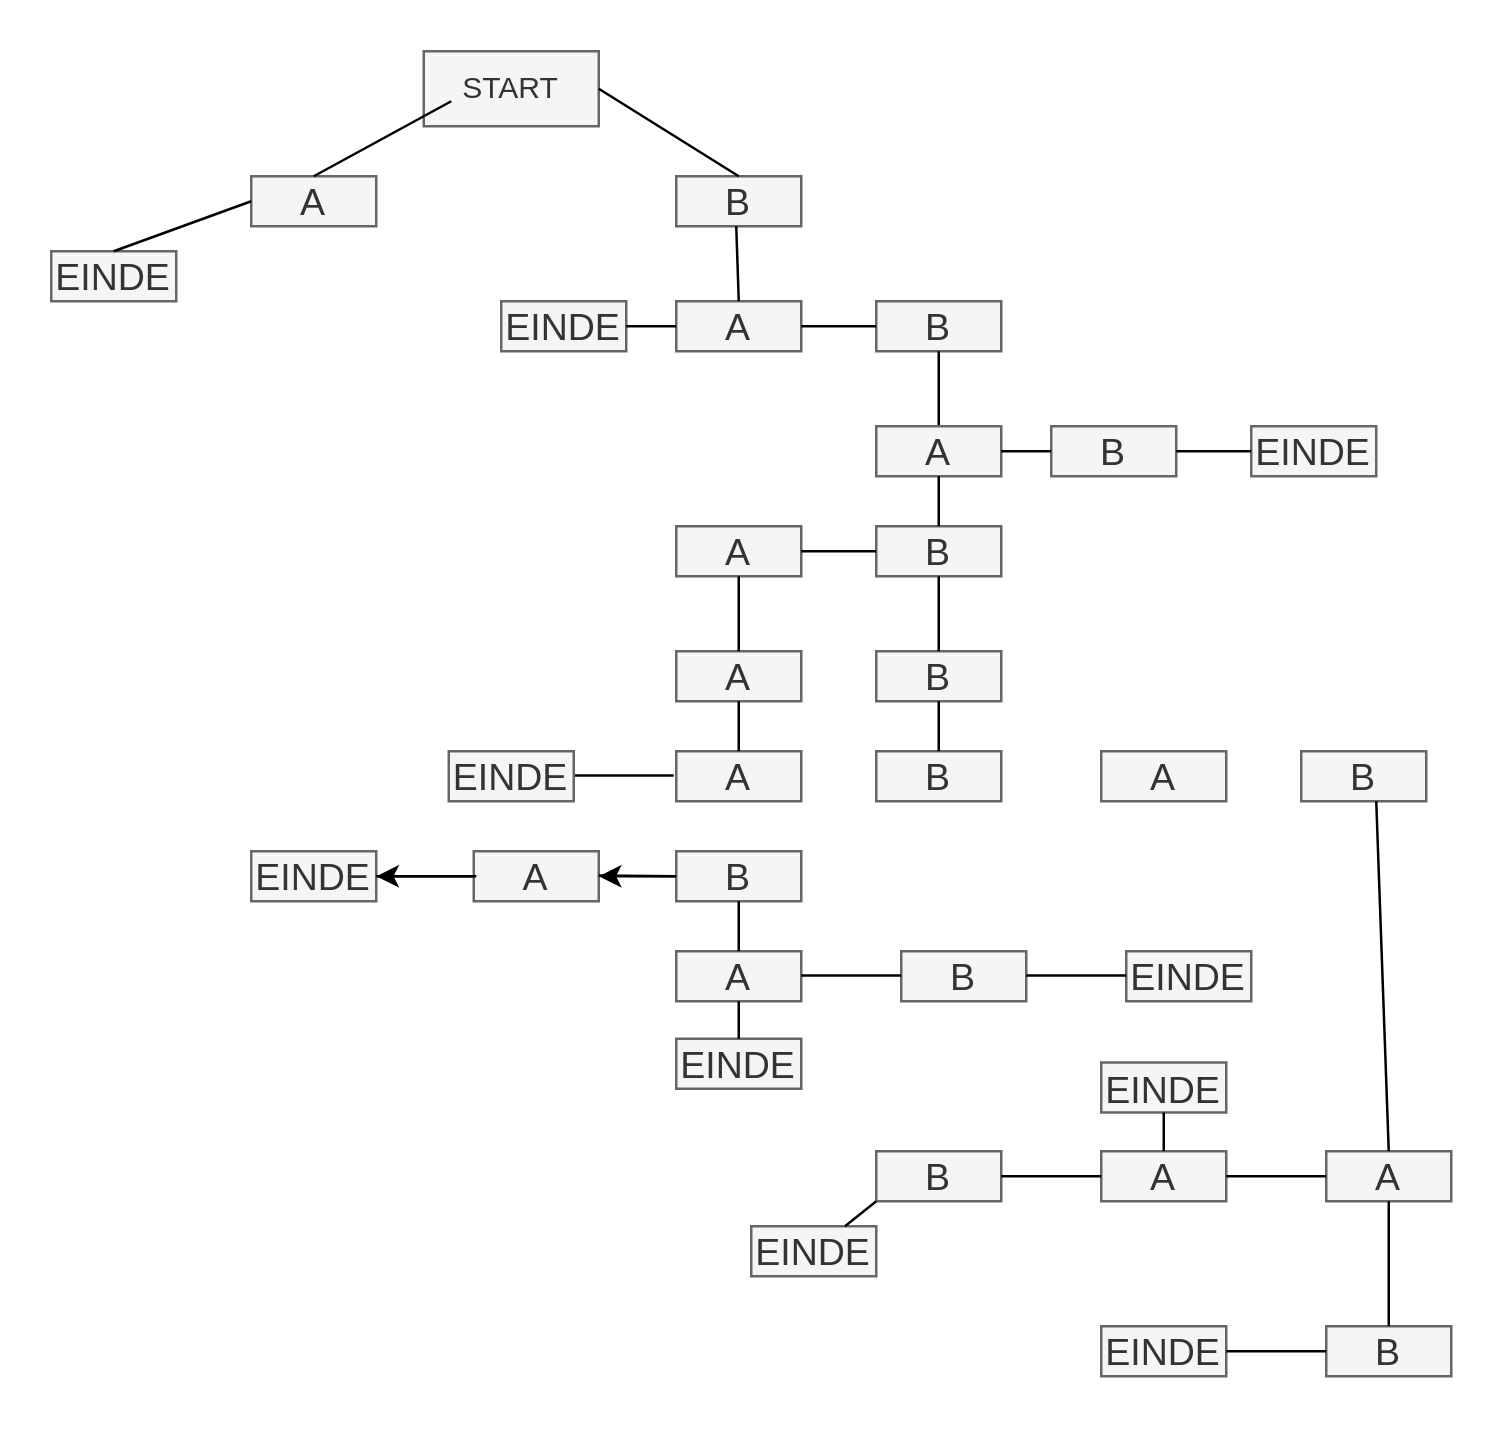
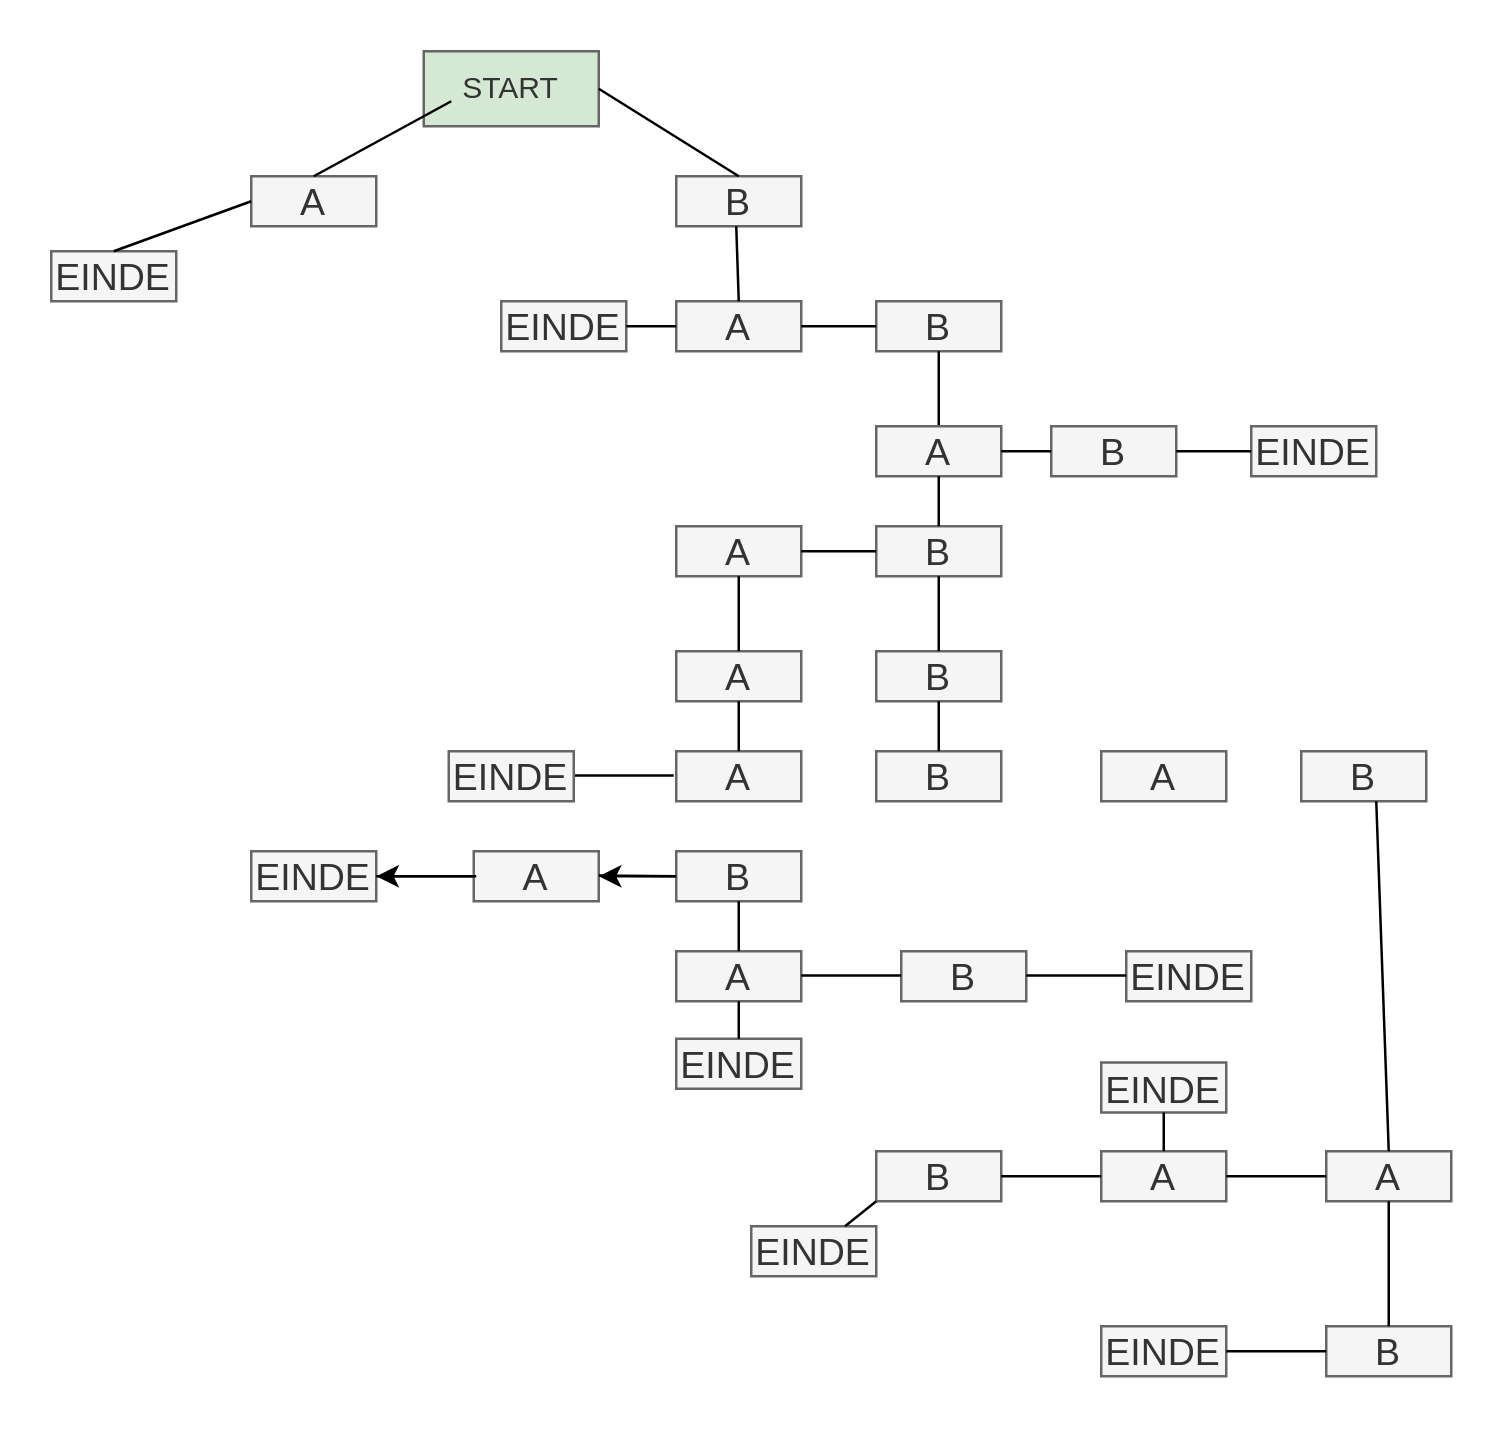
node "START": fillcolor #f5f5f5 -> #d5e8d4
